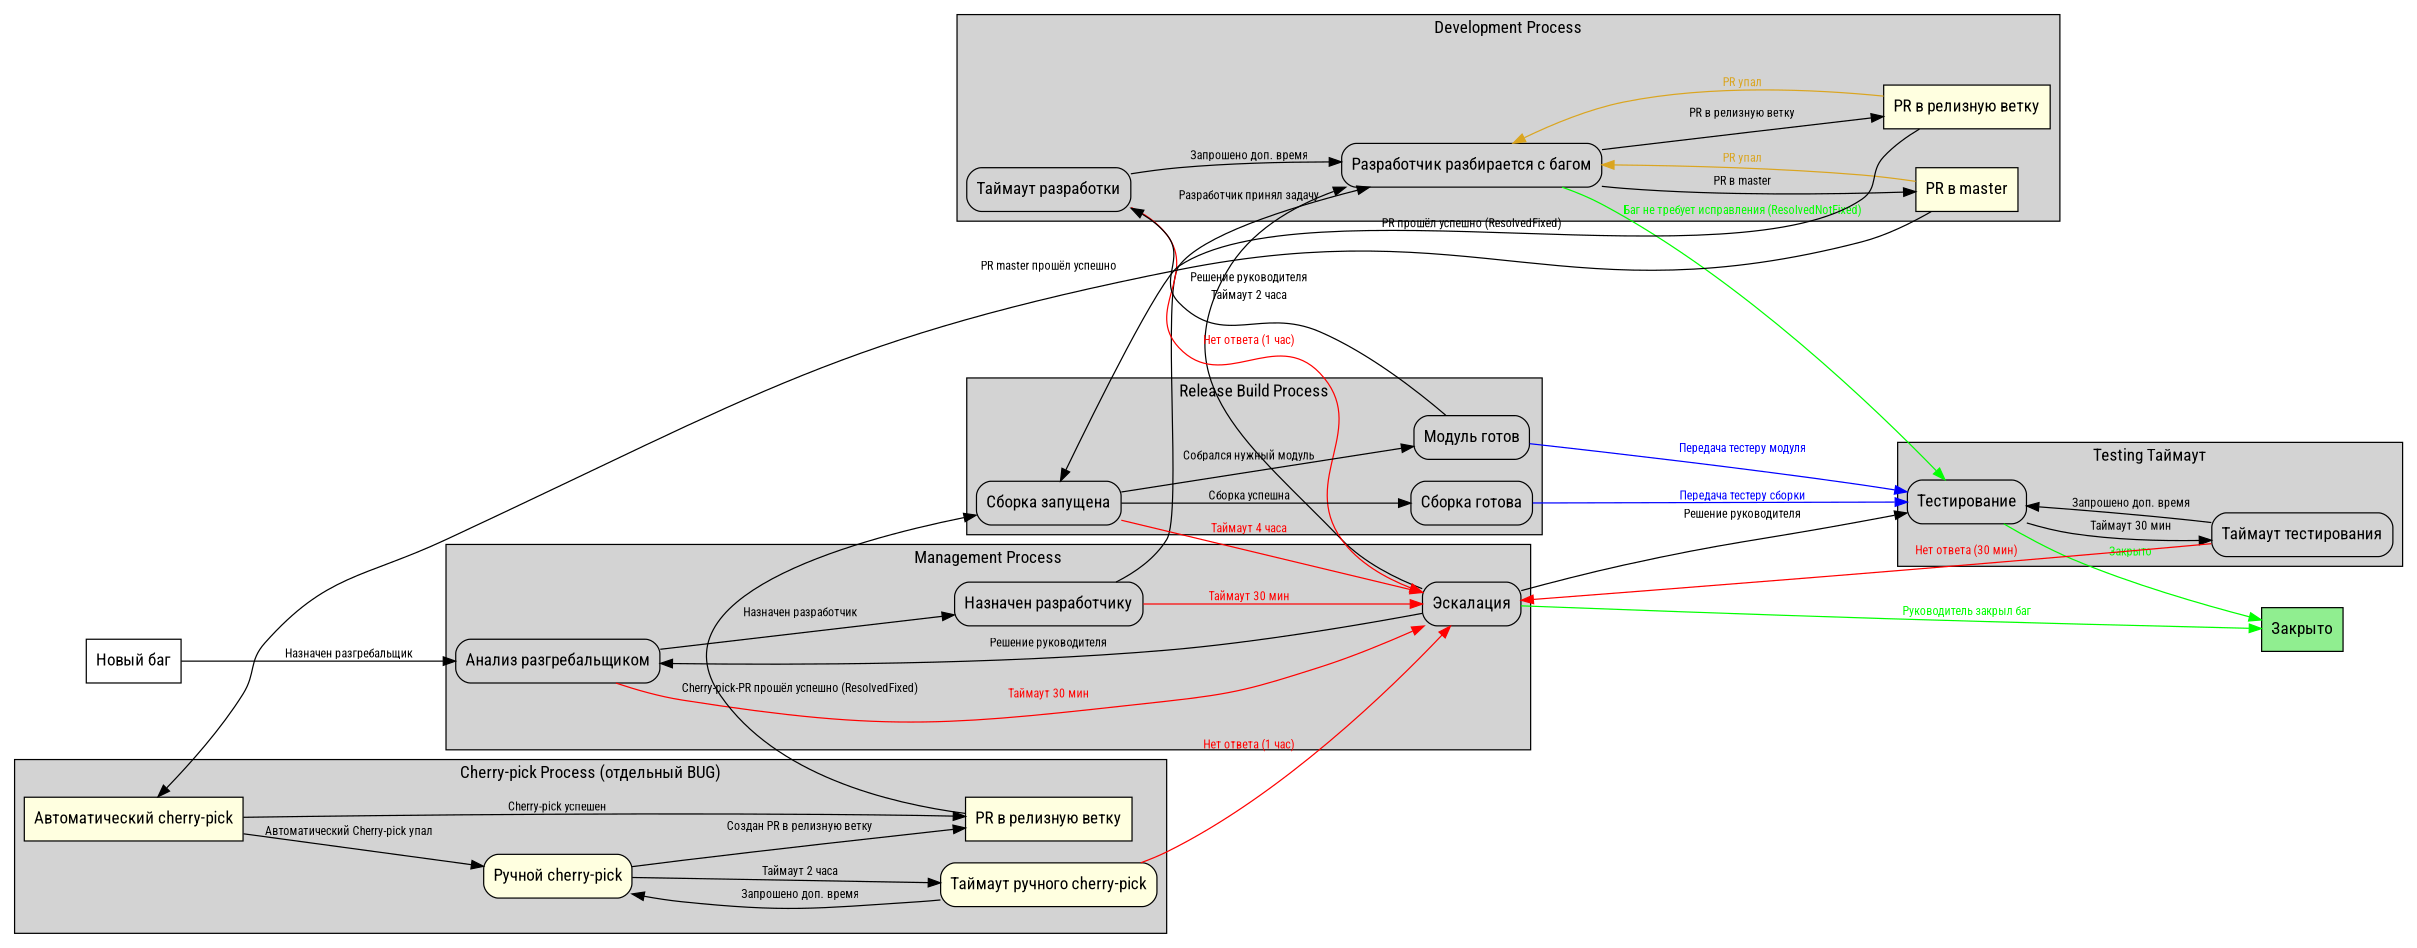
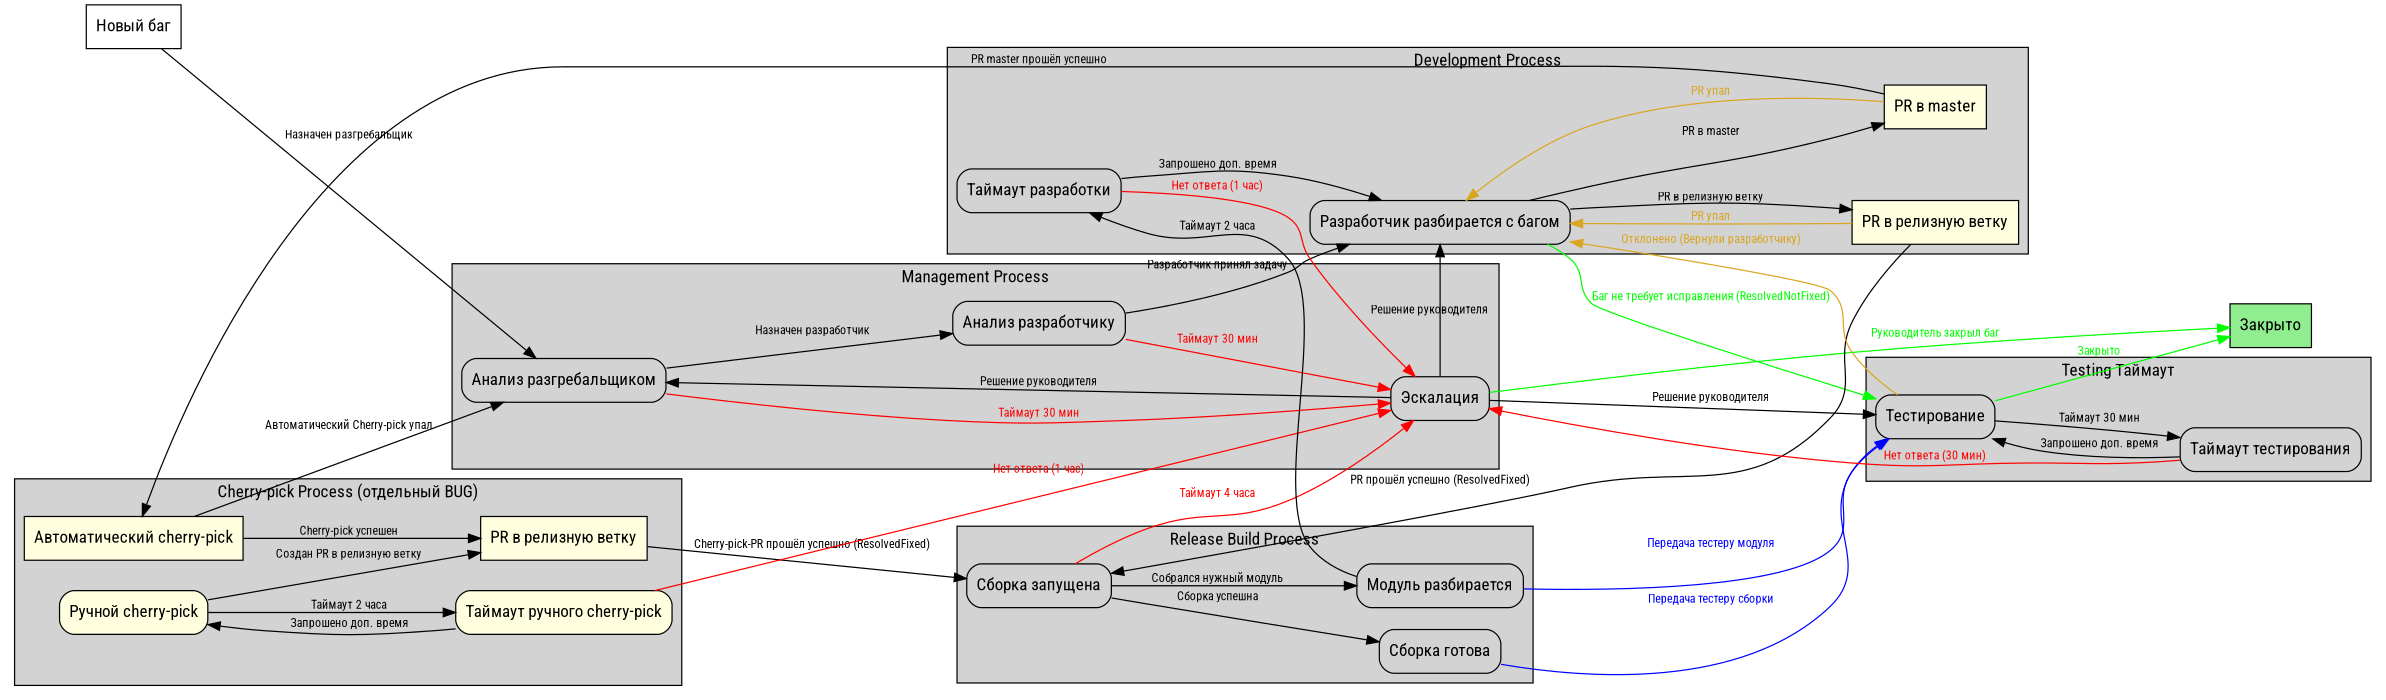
edge "Тестирование" -> "Разработчик разбирается с багом": added, label "Отклонено (Вернули разработчику)"
node "Модуль готов": label "Модуль готов" -> "Модуль разбирается"
node "Назначен разработчику": label "Назначен разработчику" -> "Анализ разработчику"
edge "Автоматический cherry-pick" -> "Ручной cherry-pick": now "Автоматический cherry-pick" -> "Анализ разгребальщиком"
